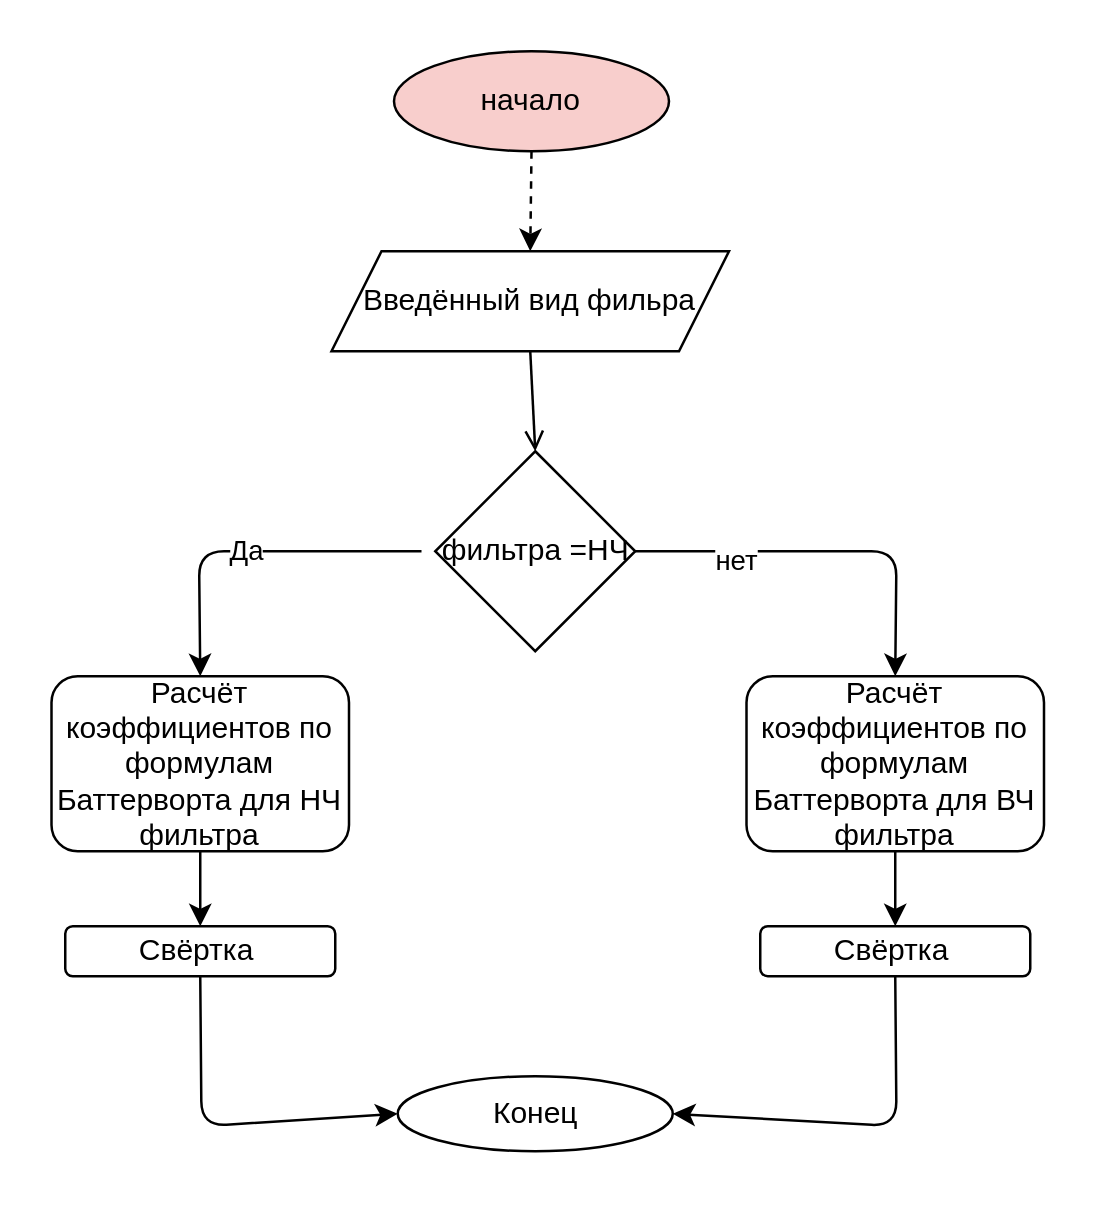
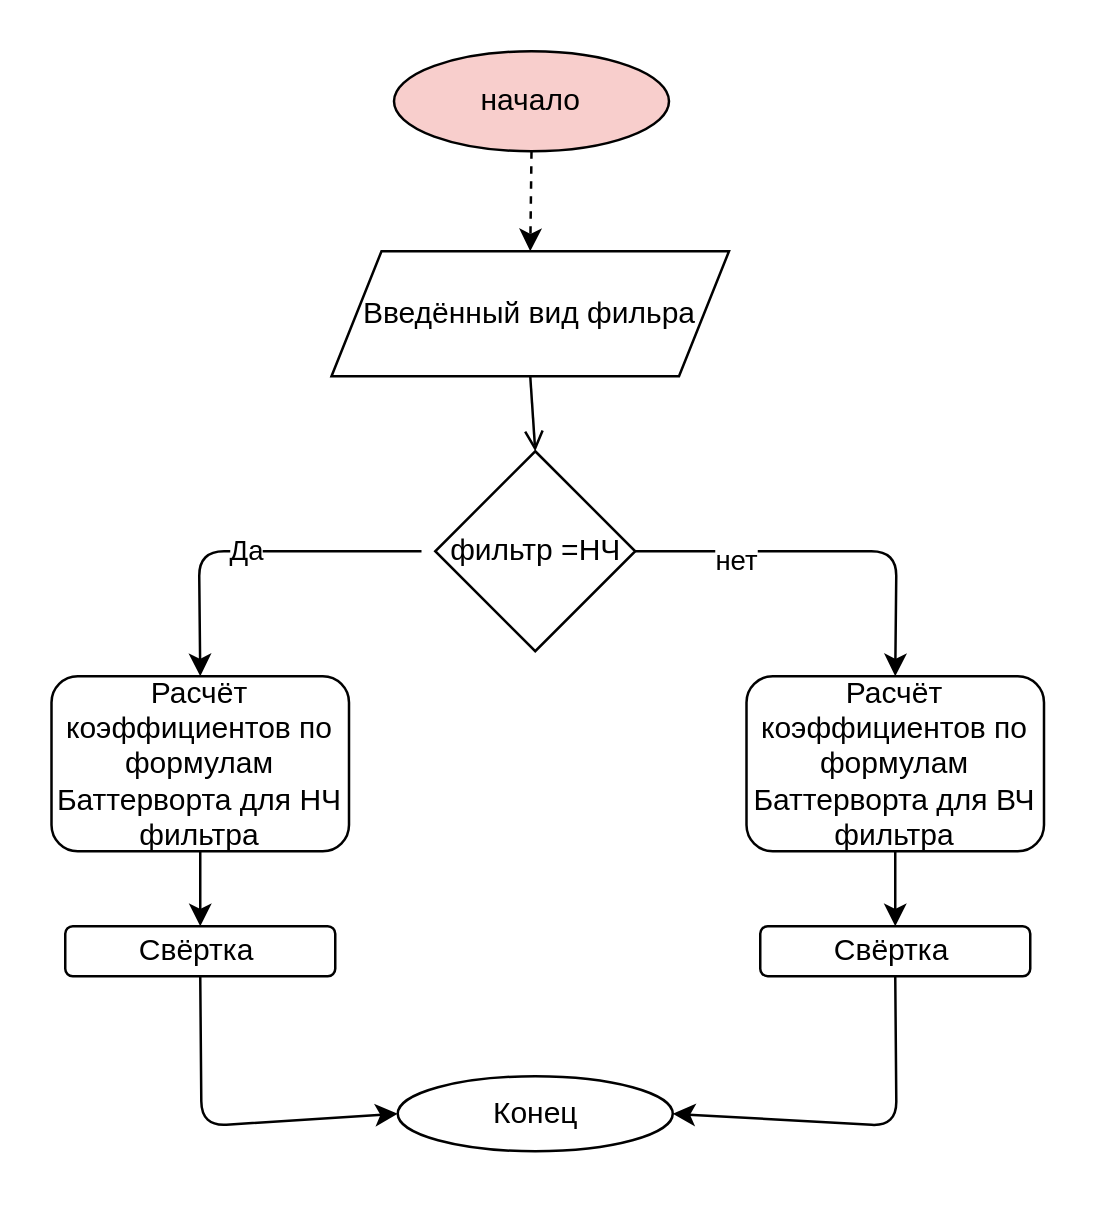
node "Введённый вид фильра": size 398x100 -> 398x125
node "фильтра =НЧ": label "фильтра =НЧ" -> "фильтр =НЧ"
